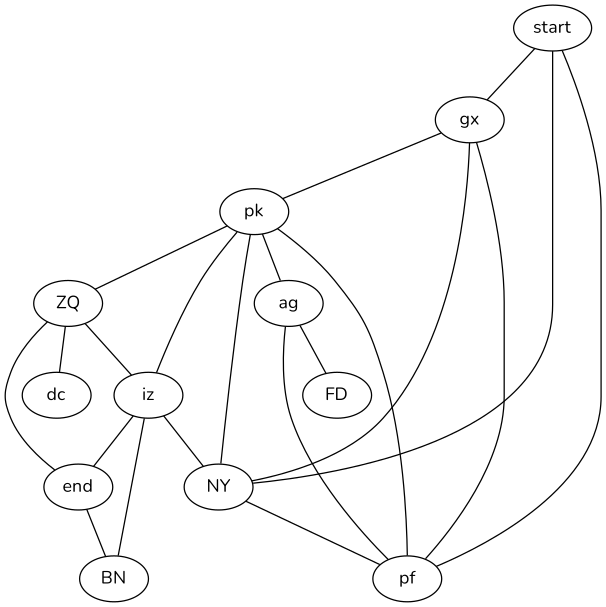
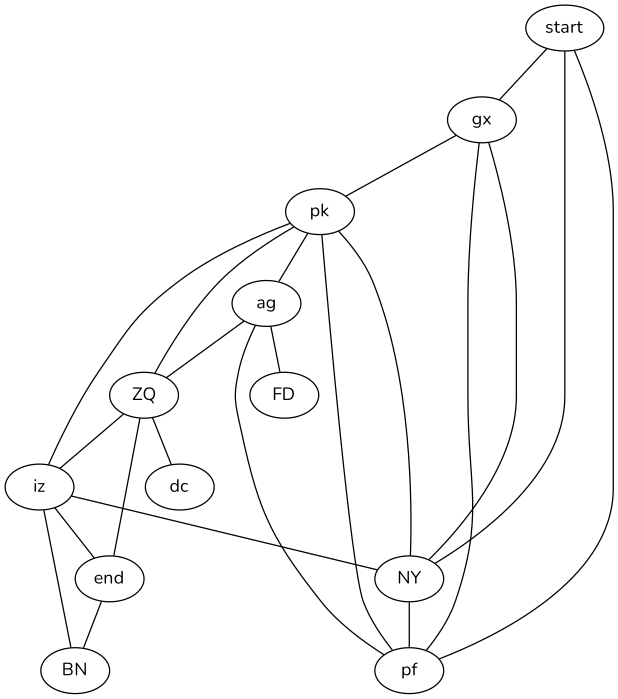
edge "ag" -- "ZQ": added
